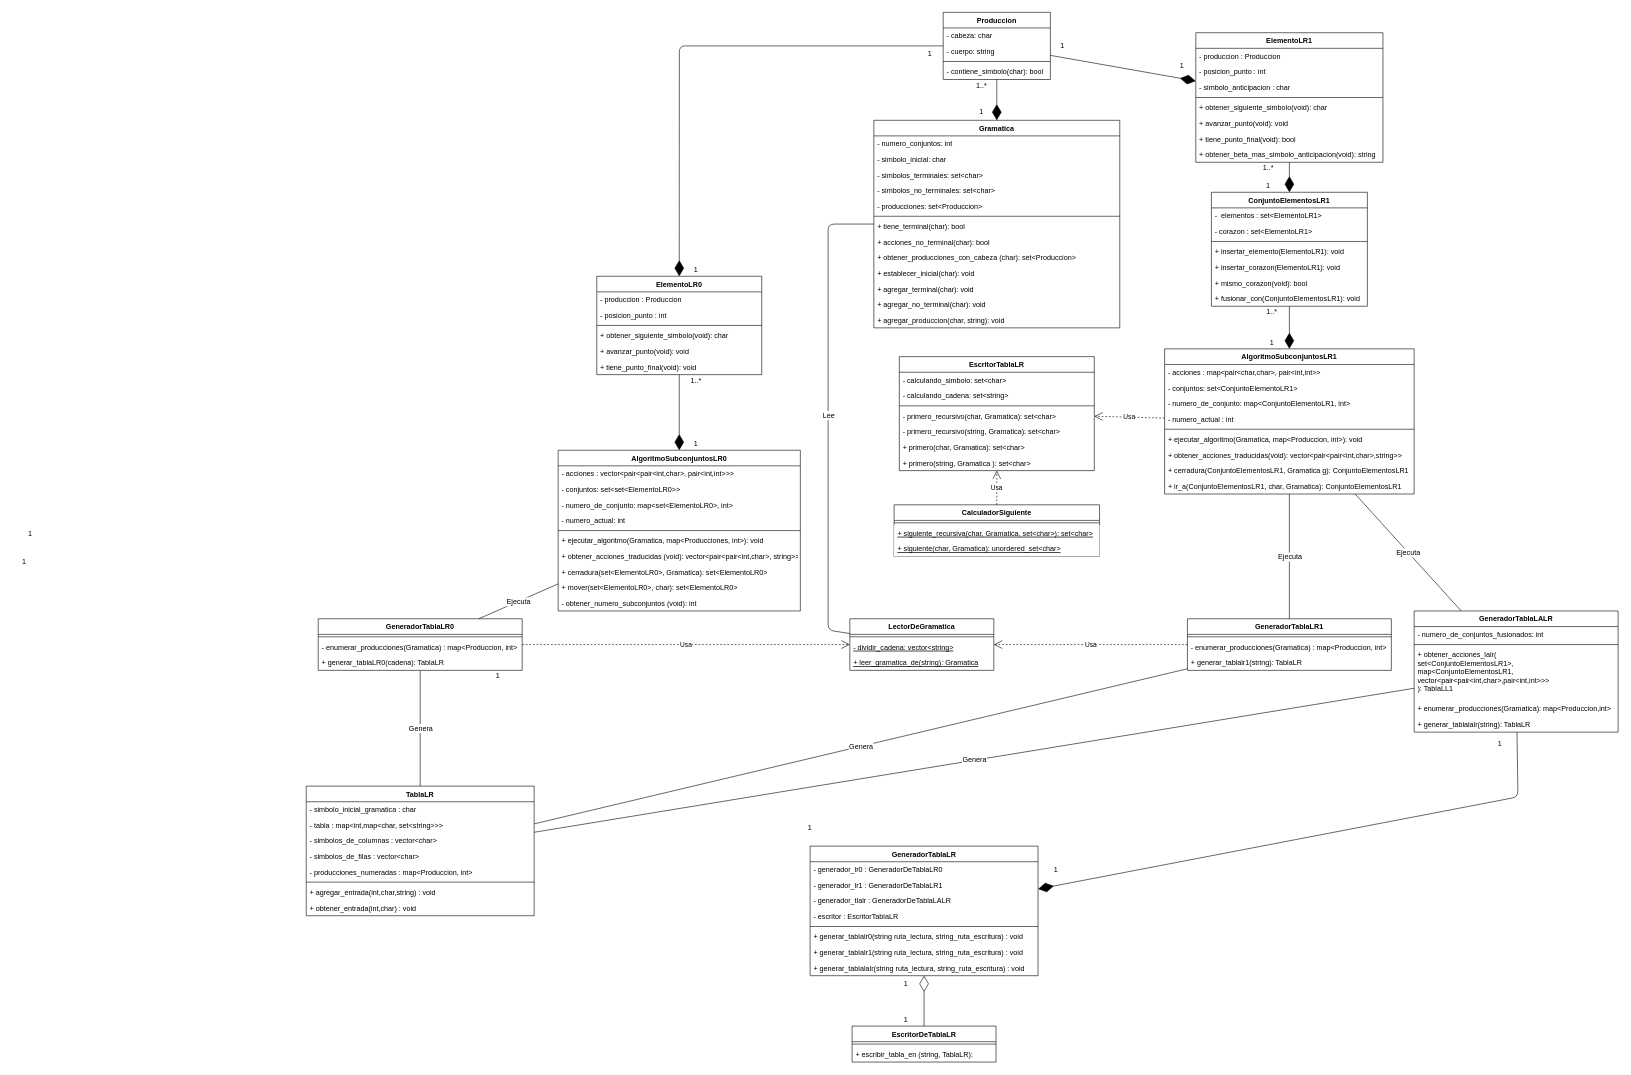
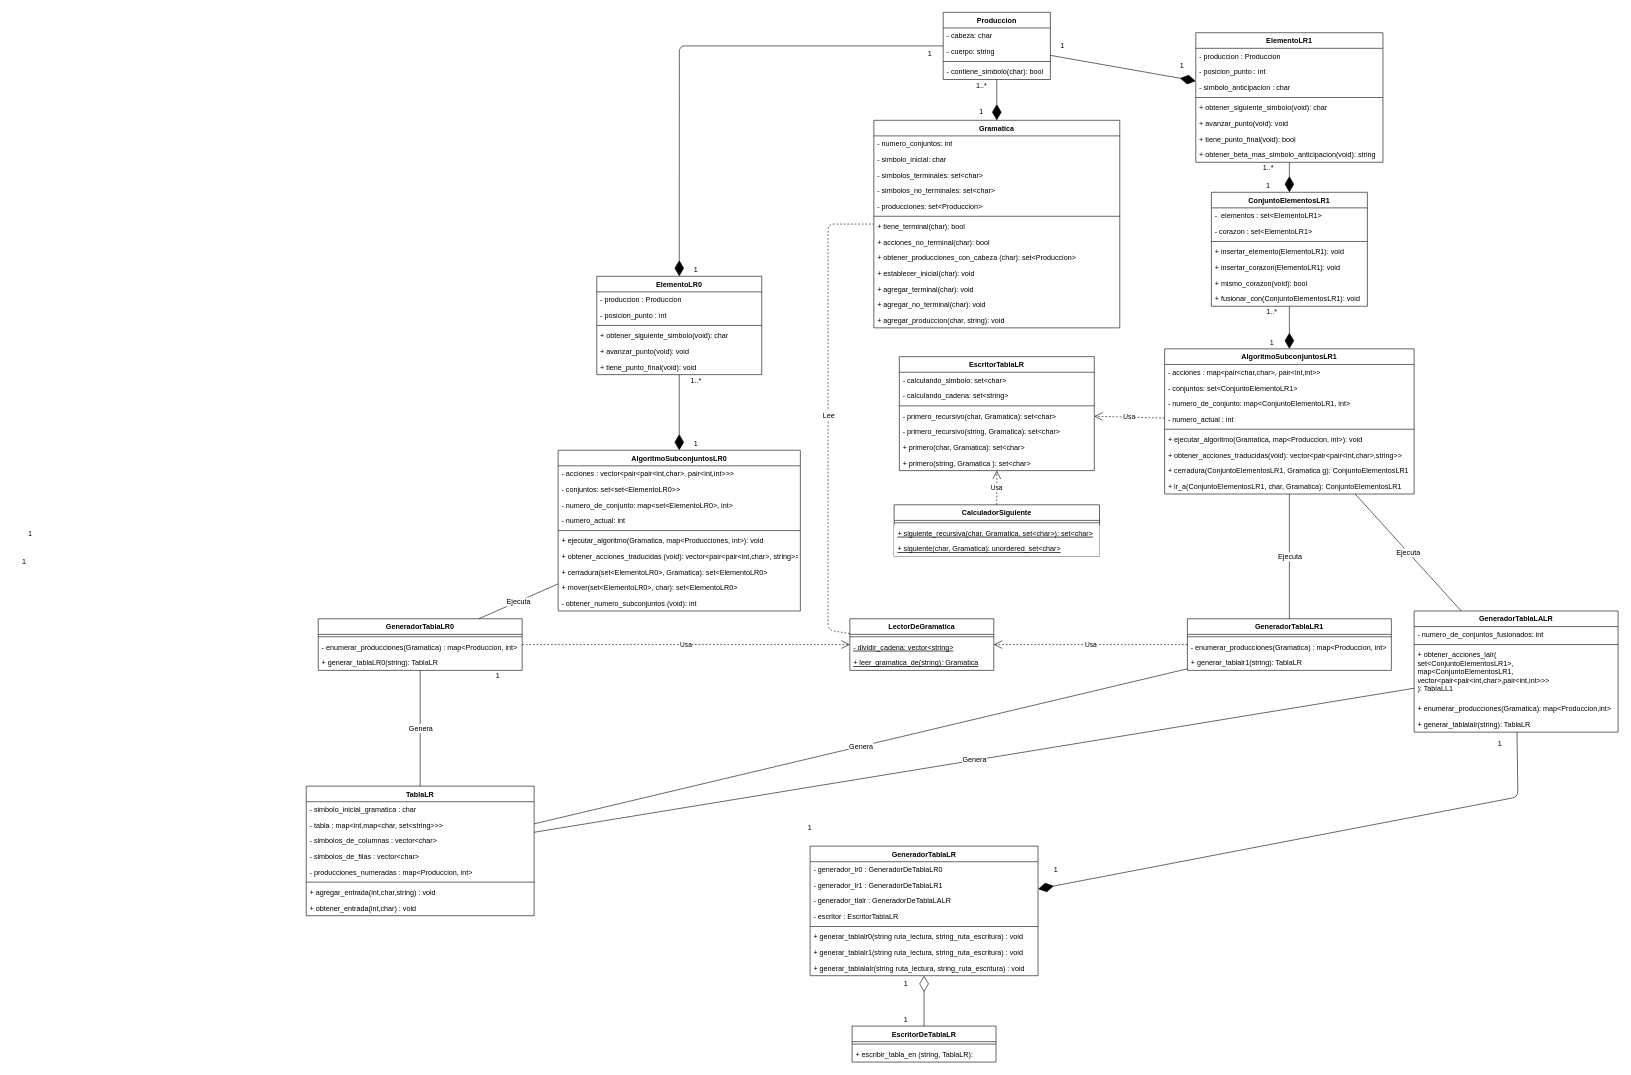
edge "Gramatica" -- "LectorDeGramatica": style solid -> dashed
node "+ generar_tablaLR0(cadena): TablaLR": label "+ generar_tablaLR0(cadena): TablaLR" -> "+ generar_tablaLR0(string): TablaLR"
